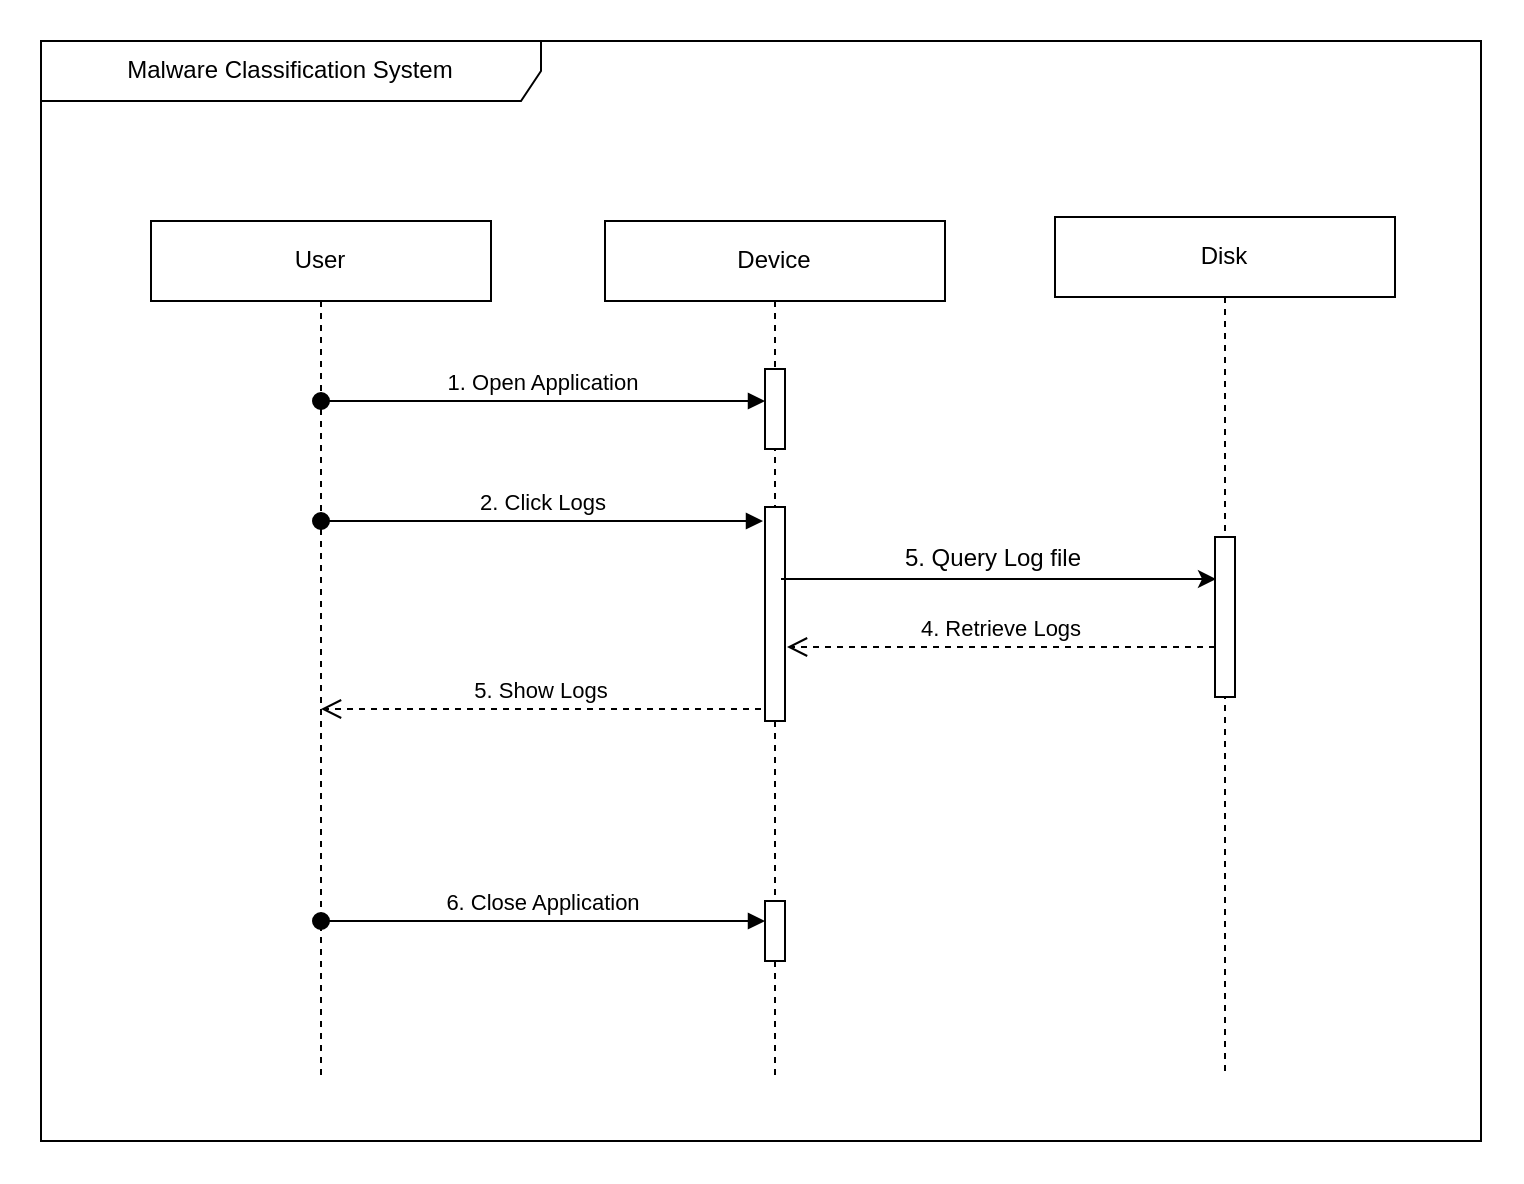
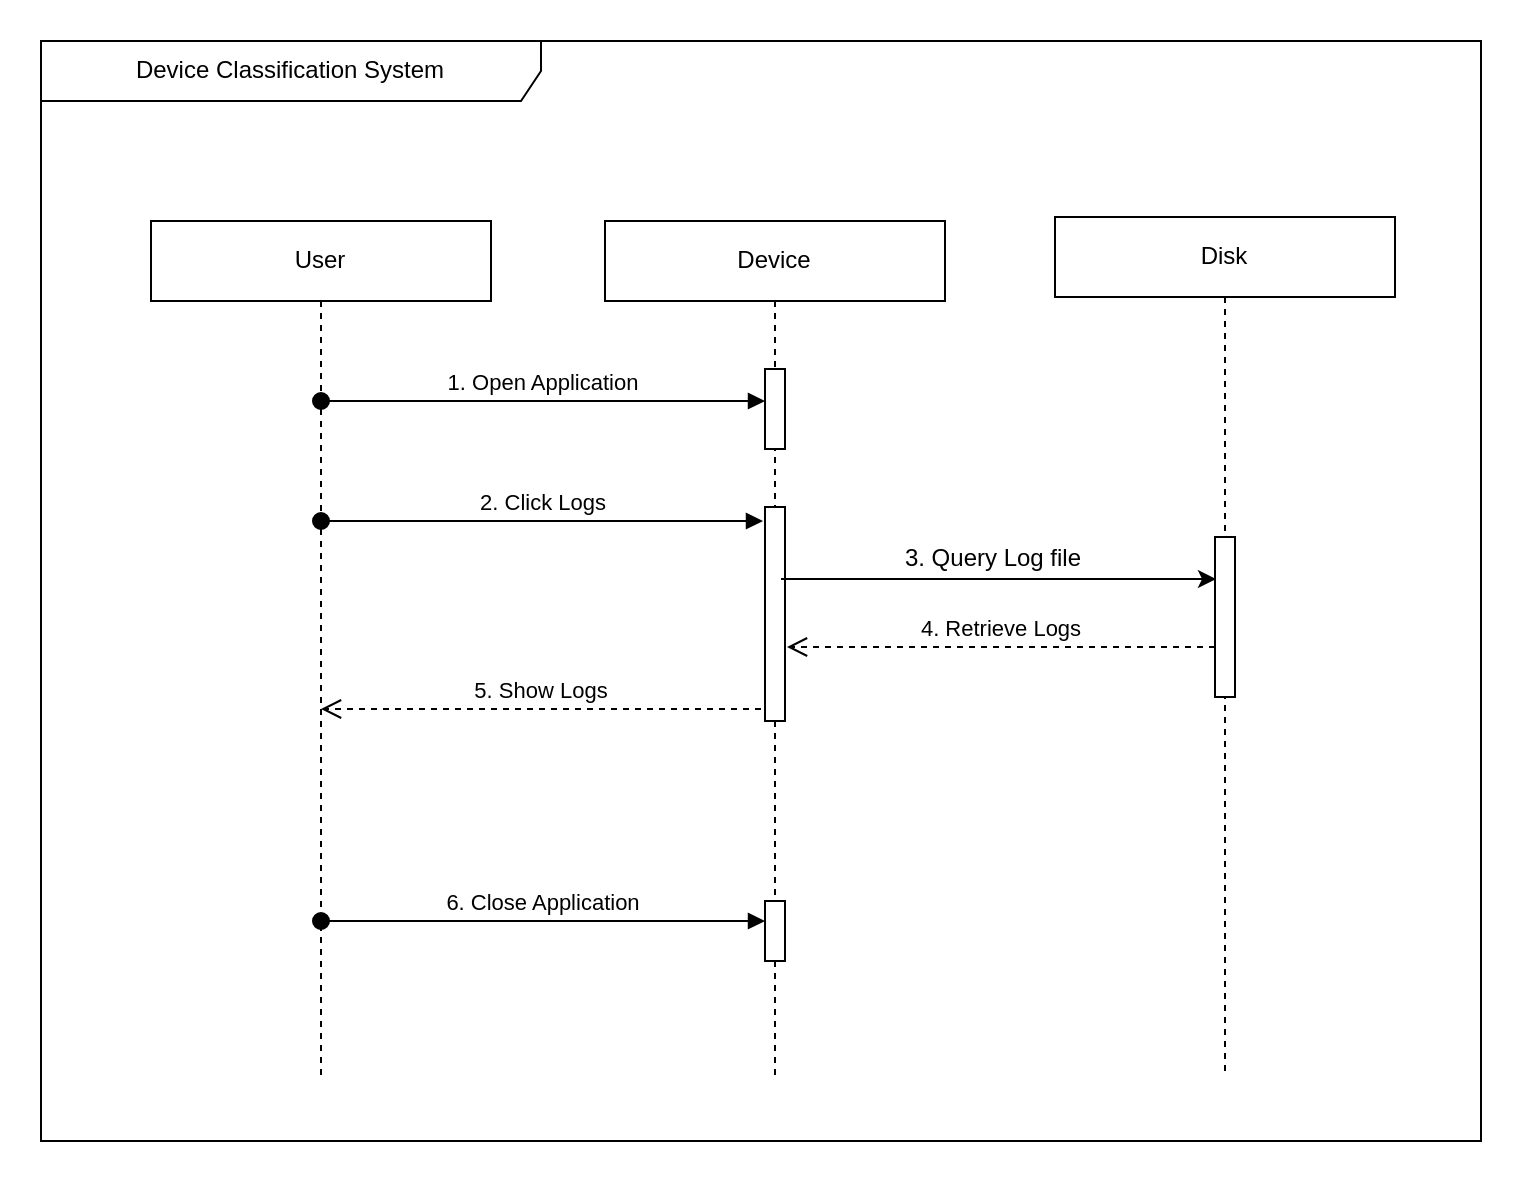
node "Malware Classification System": label "Malware Classification System" -> "Device Classification System"
node "5. Query Log file": label "5. Query Log file" -> "3. Query Log file"
